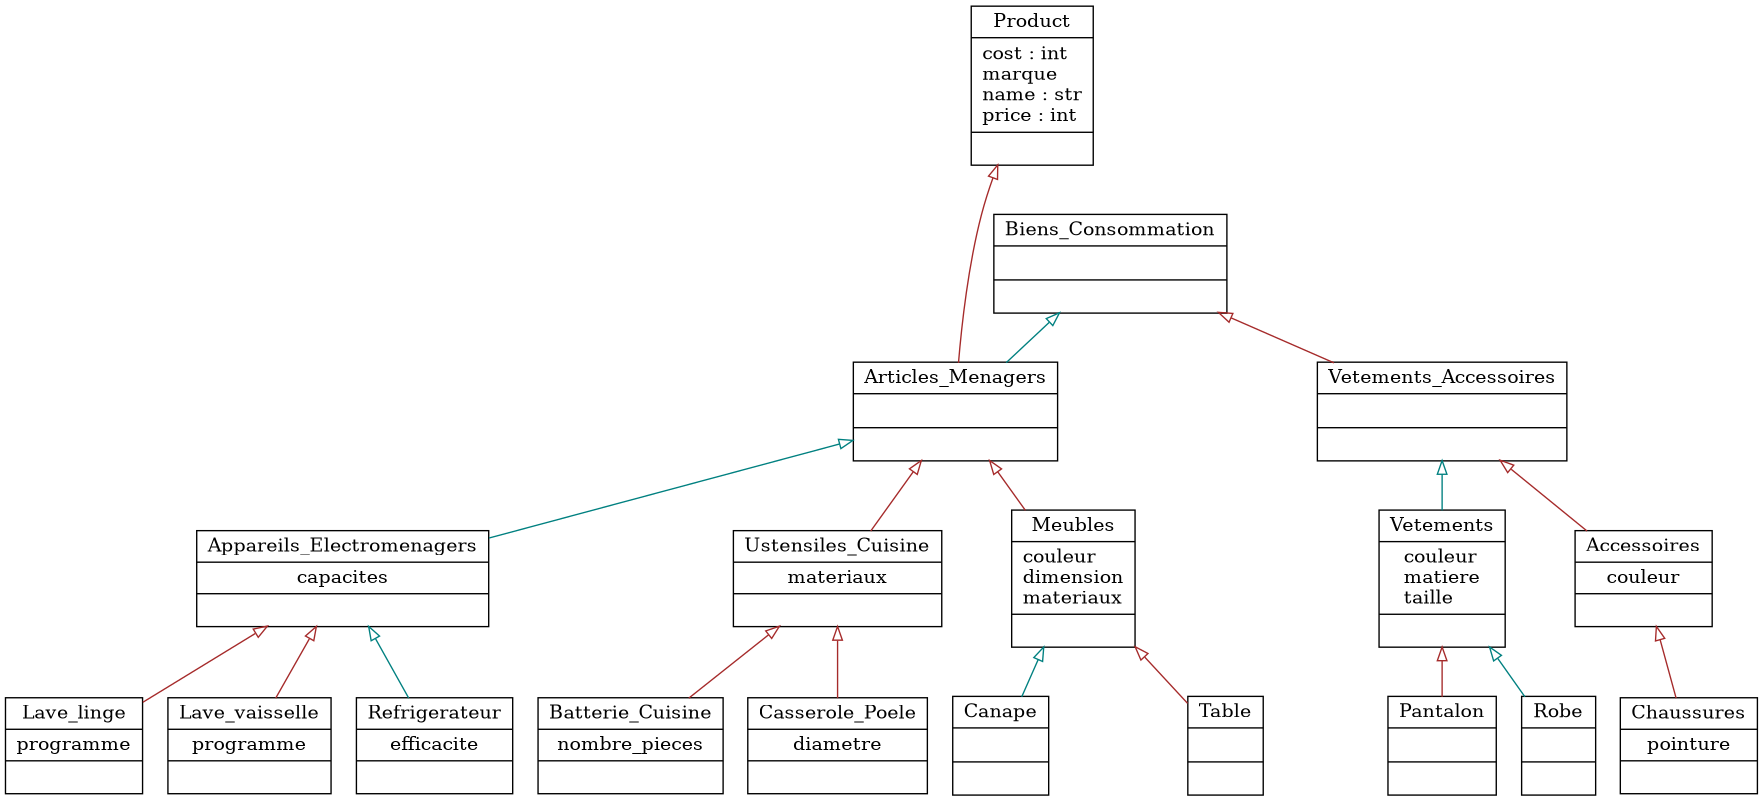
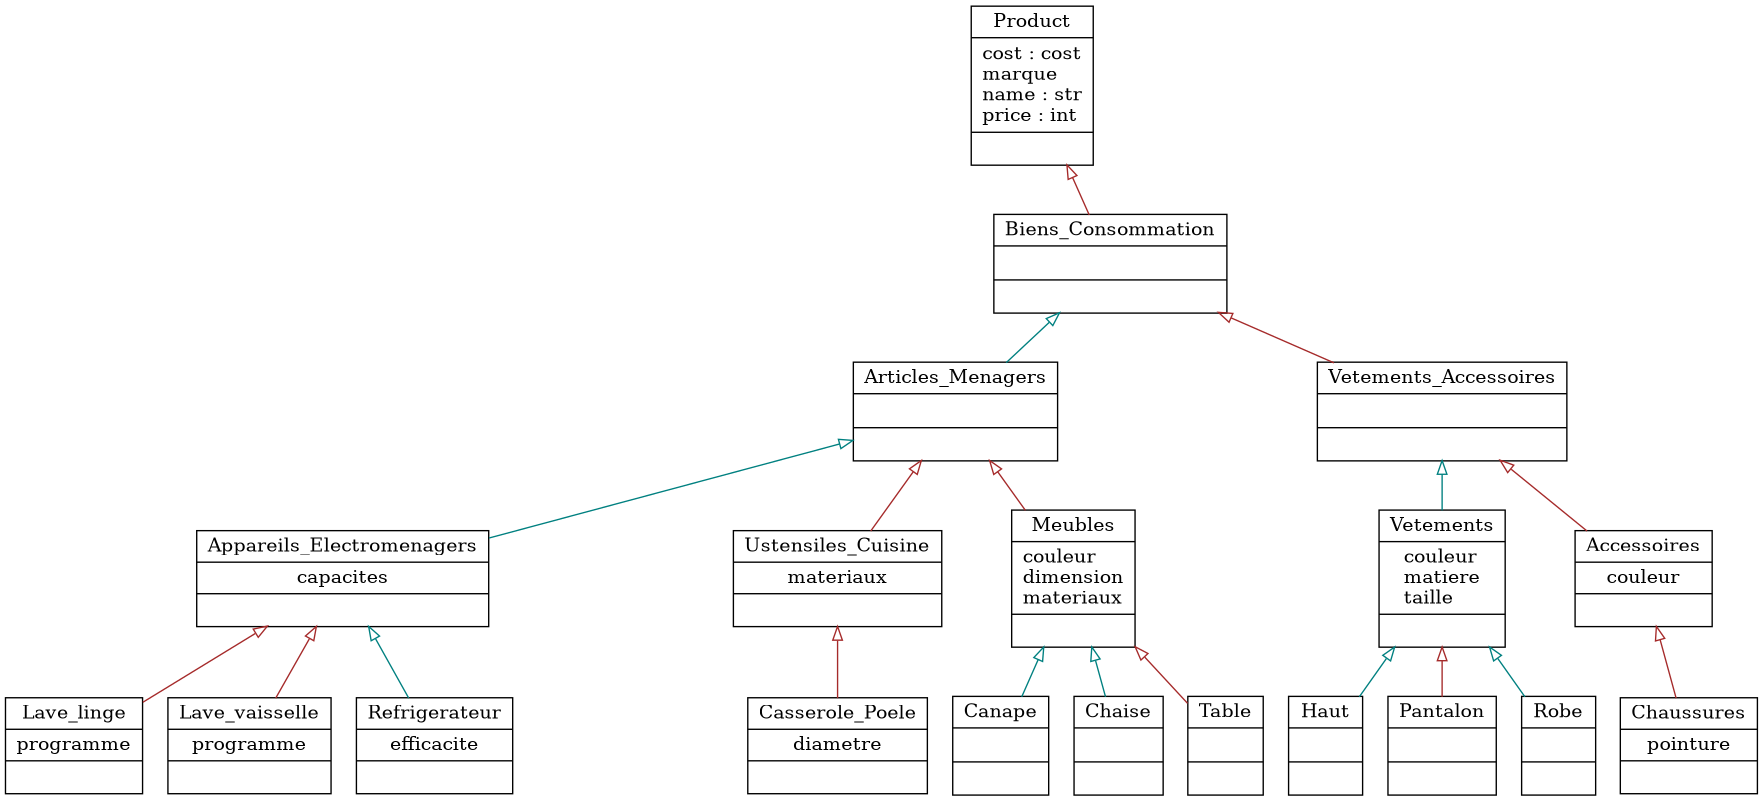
node "Product": text "cost : int" -> "cost : cost"
edge "Articles_Menagers" -> "Product": now "Biens_Consommation" -> "Product"
node "Batterie_Cuisine": removed
node "Chaise": added
node "Haut": added
